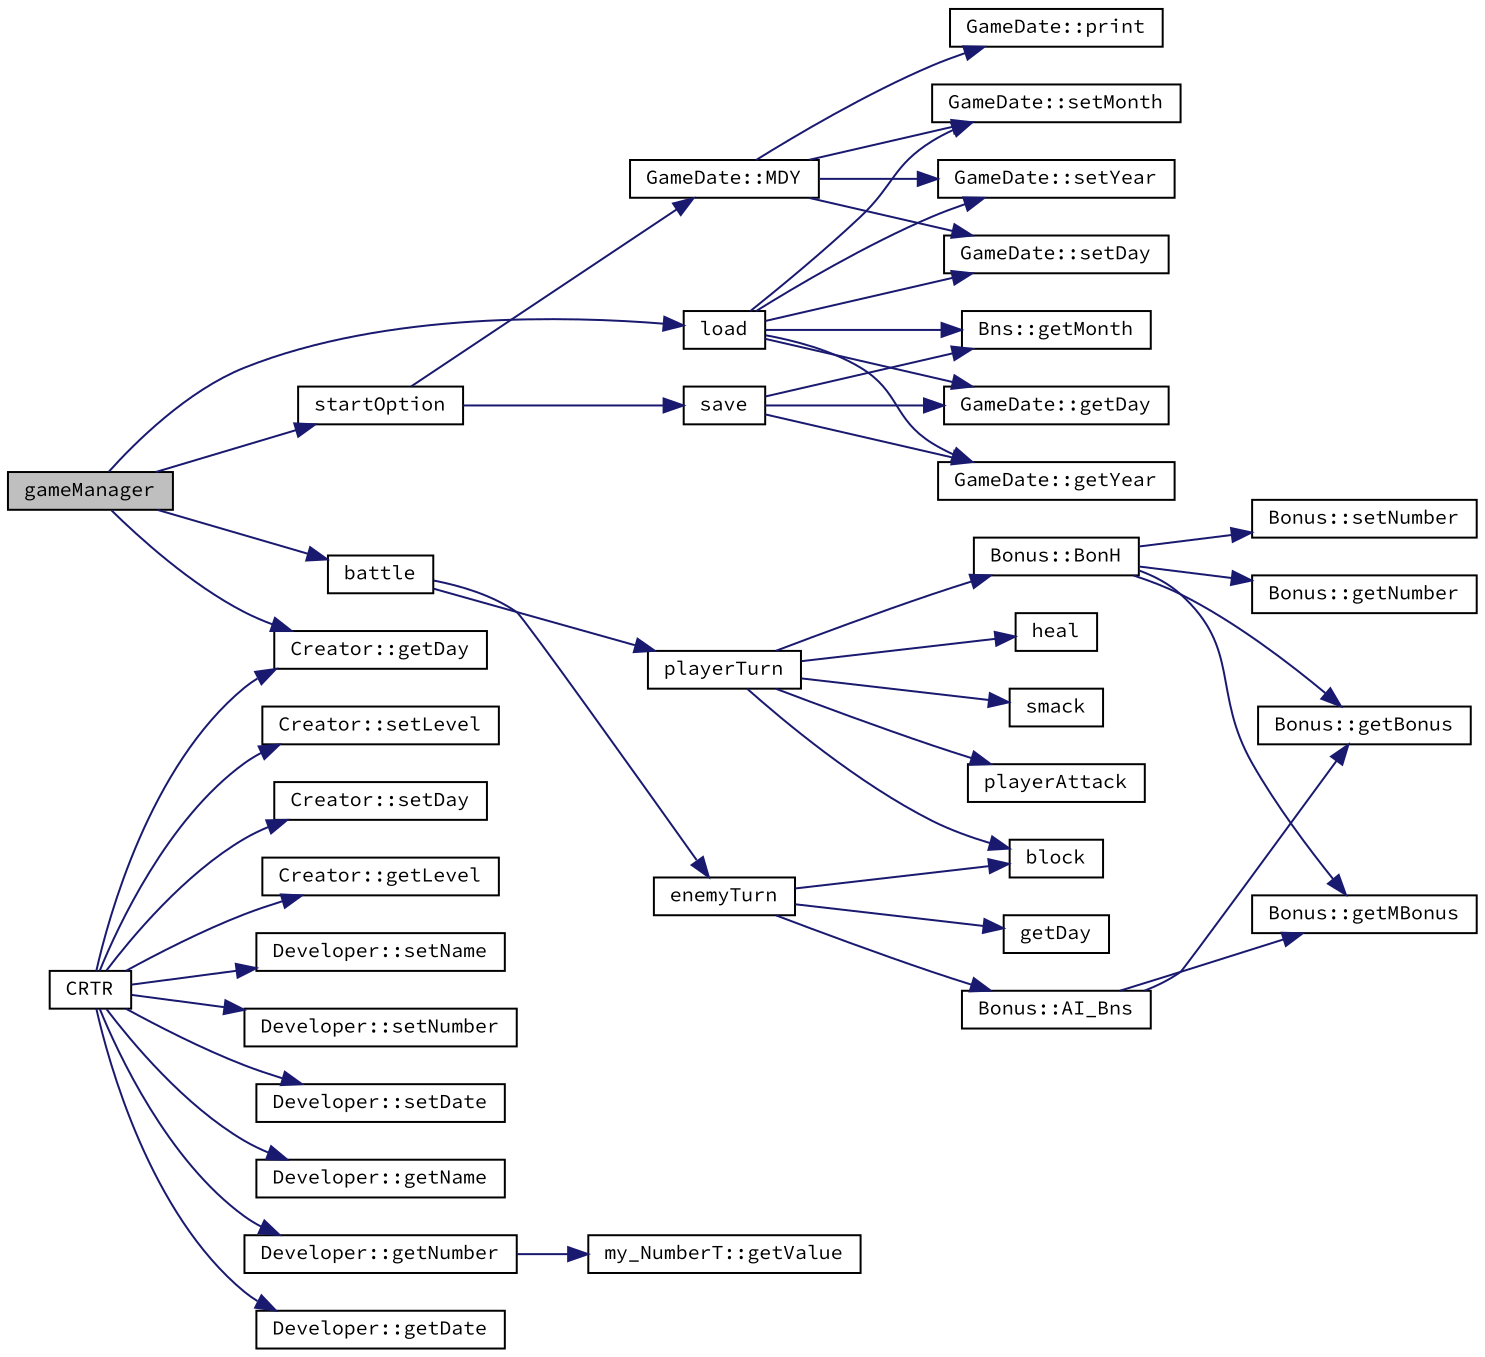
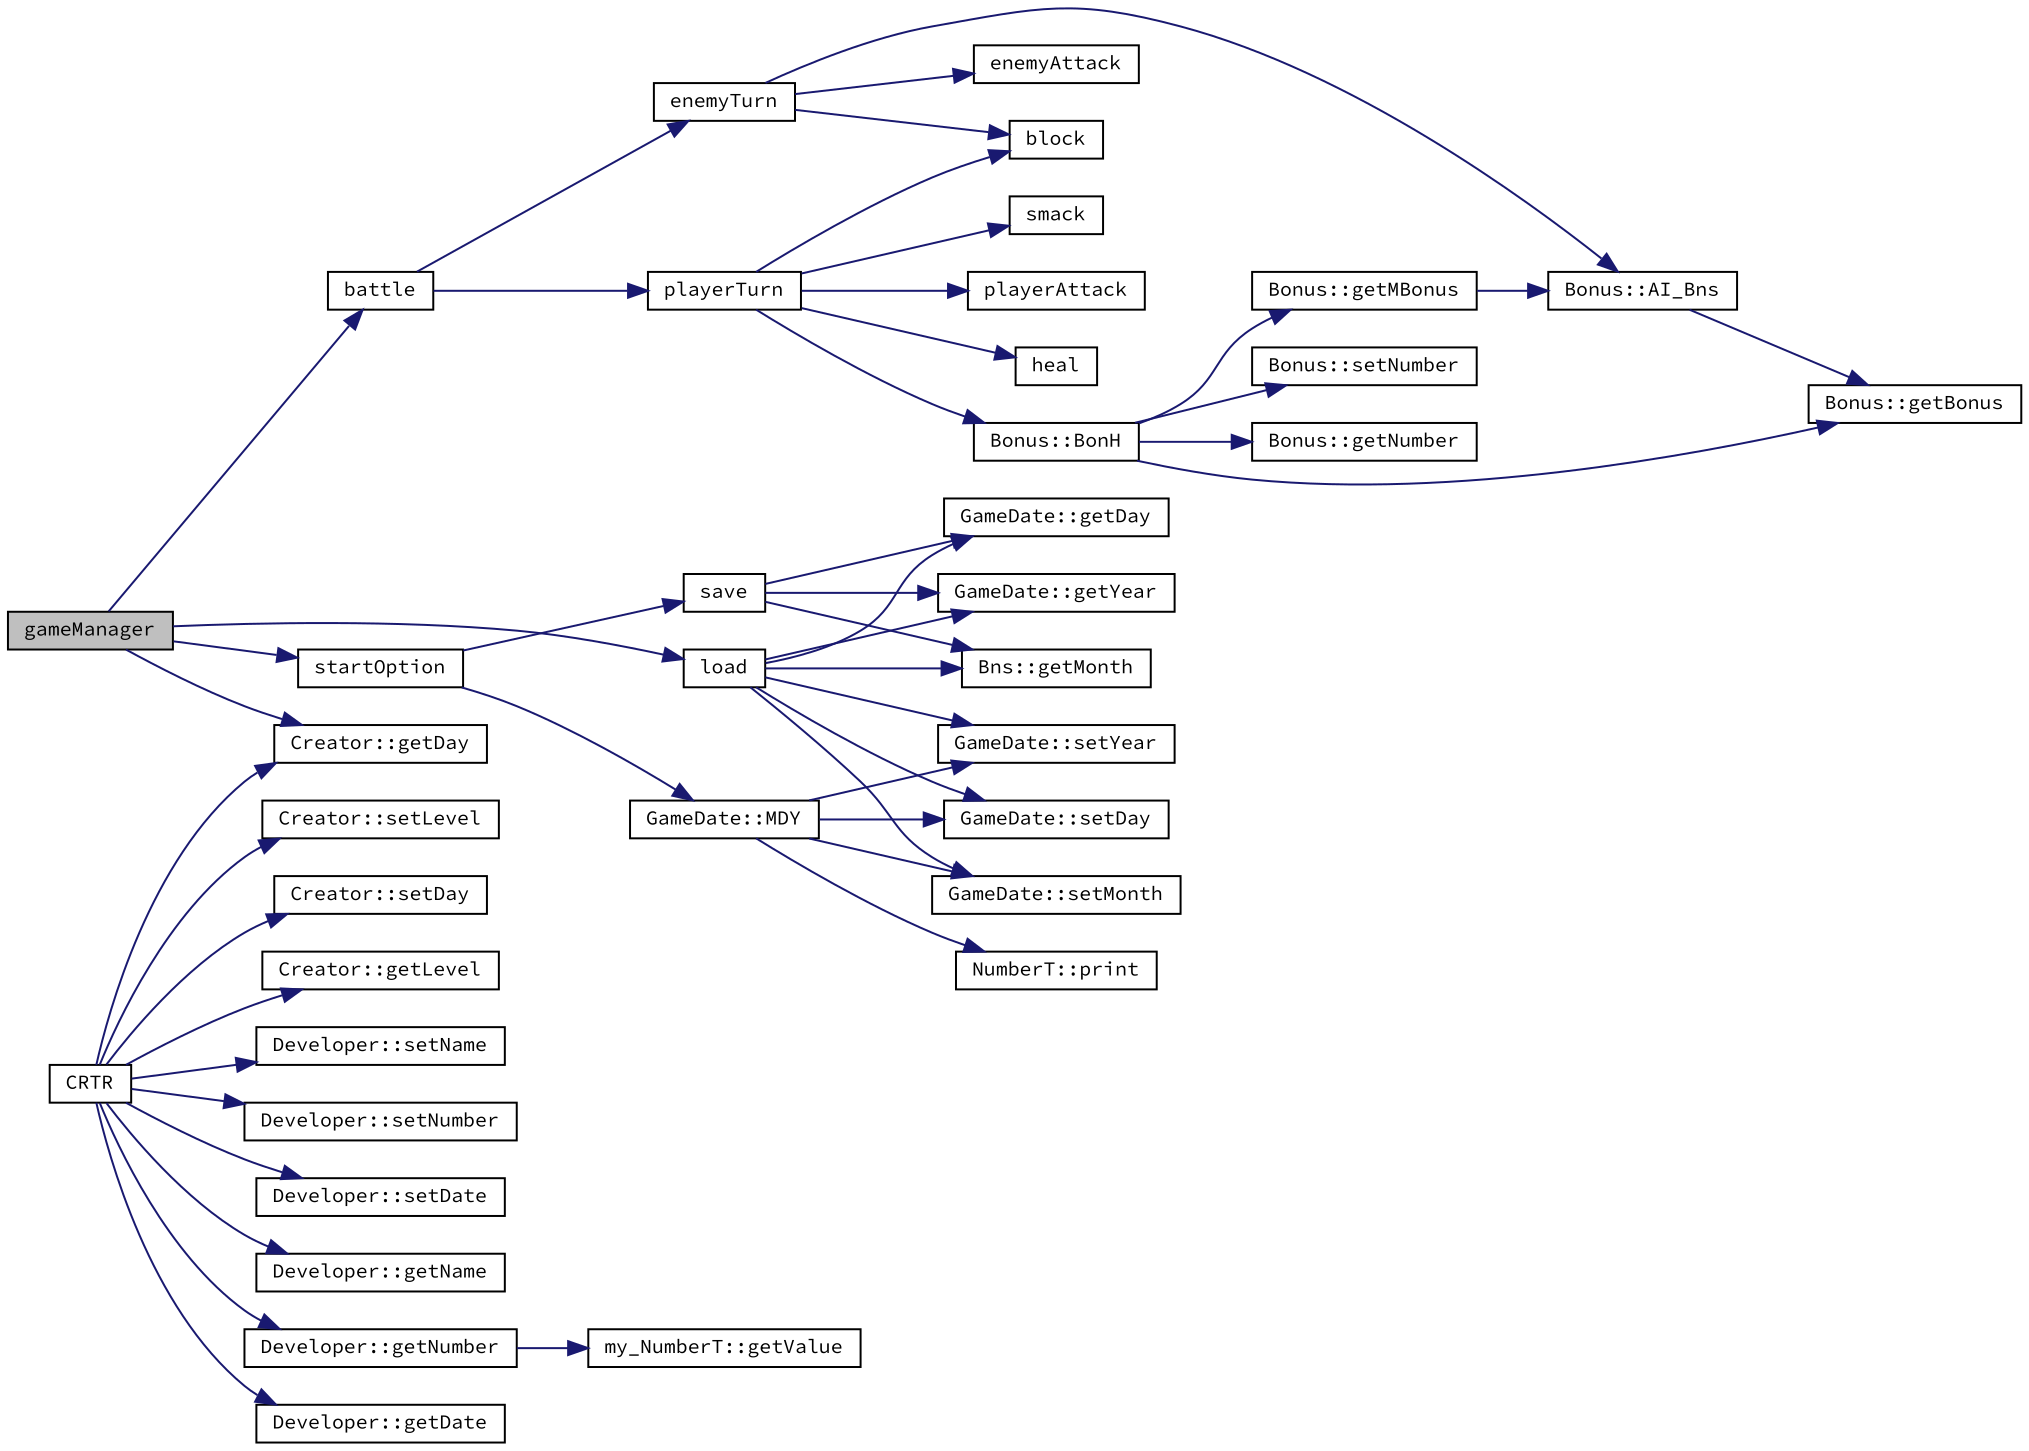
node "GameDate::print": label "GameDate::print" -> "NumberT::print"
node "getDay": label "getDay" -> "enemyAttack"
edge "Bonus::AI_Bns" -> "Bonus::getMBonus": reversed
